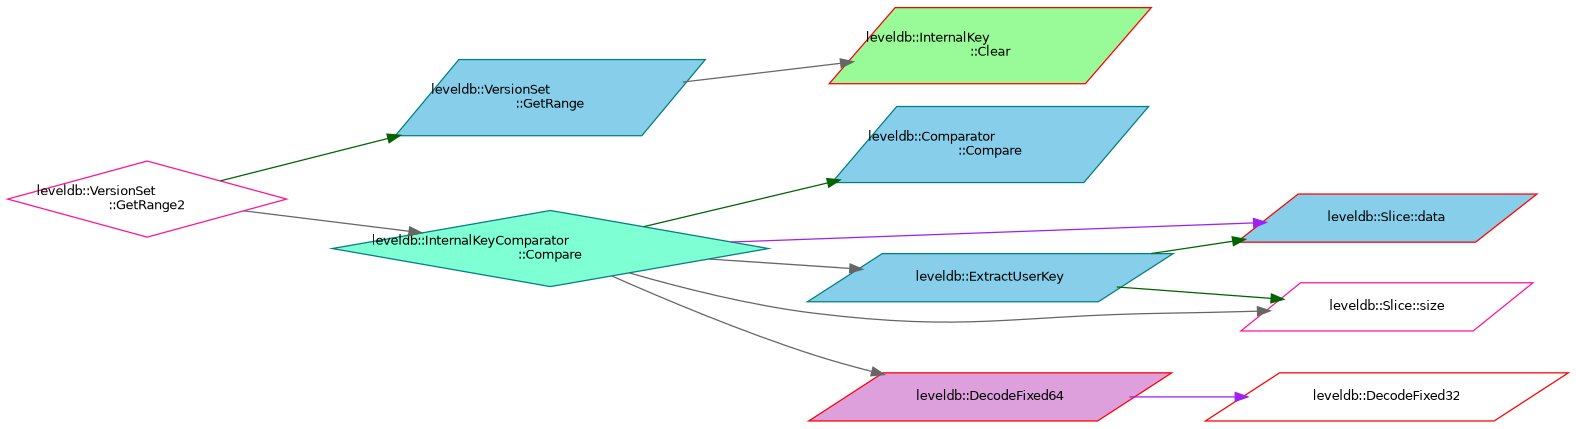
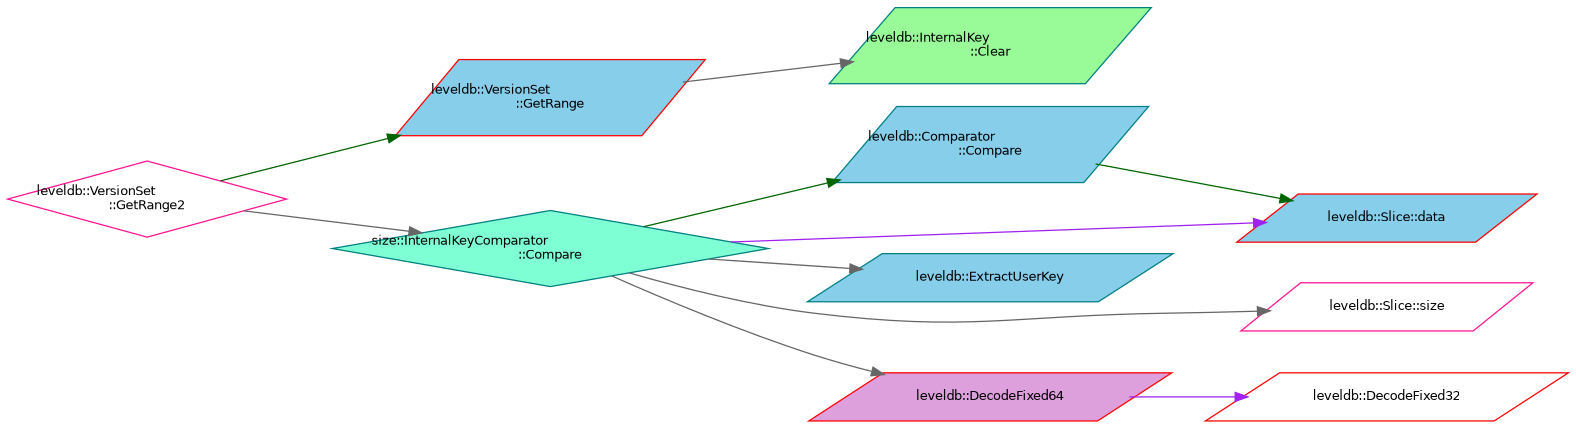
node "leveldb::InternalKey ::Clear": color red -> teal
node "leveldb::VersionSet ::GetRange": color teal -> red
edge "leveldb::ExtractUserKey" -> "leveldb::Slice::data": now "leveldb::Comparator ::Compare" -> "leveldb::Slice::data"
node "leveldb::InternalKeyComparator ::Compare": label "leveldb::InternalKeyComparator ::Compare" -> "size::InternalKeyComparator ::Compare"
edge "leveldb::ExtractUserKey" -> "leveldb::Slice::size": removed
